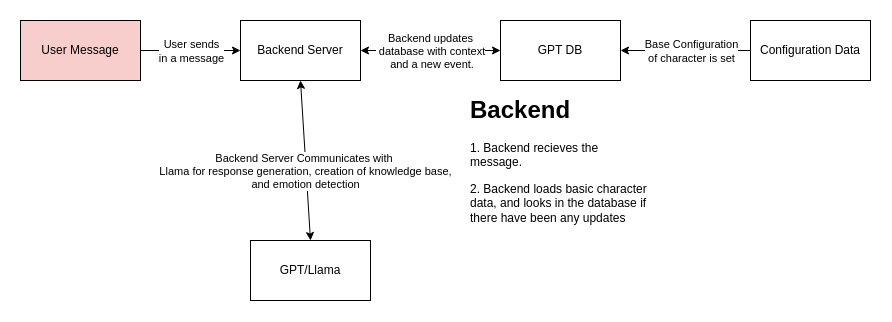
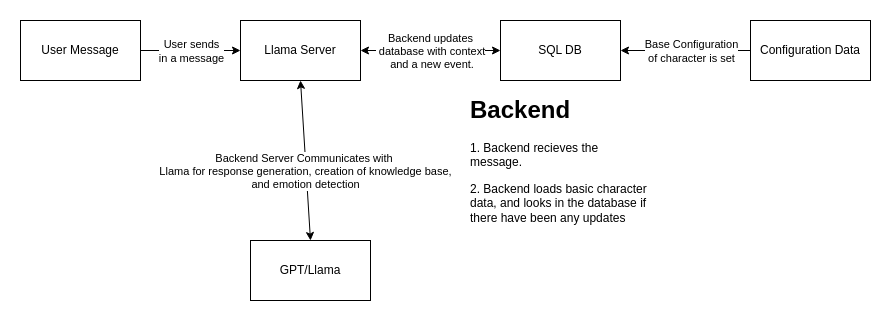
node "User Message": fillcolor #f8cecc -> #ffffff
node "Backend Server": label "Backend Server" -> "Llama Server"
node "GPT DB": label "GPT DB" -> "SQL DB"
